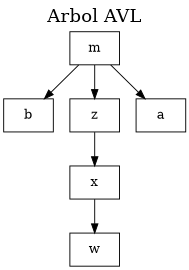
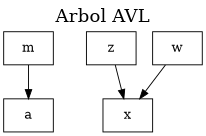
edge "m" -> "z": removed
node "b": removed
edge "x" -> "w": reversed
